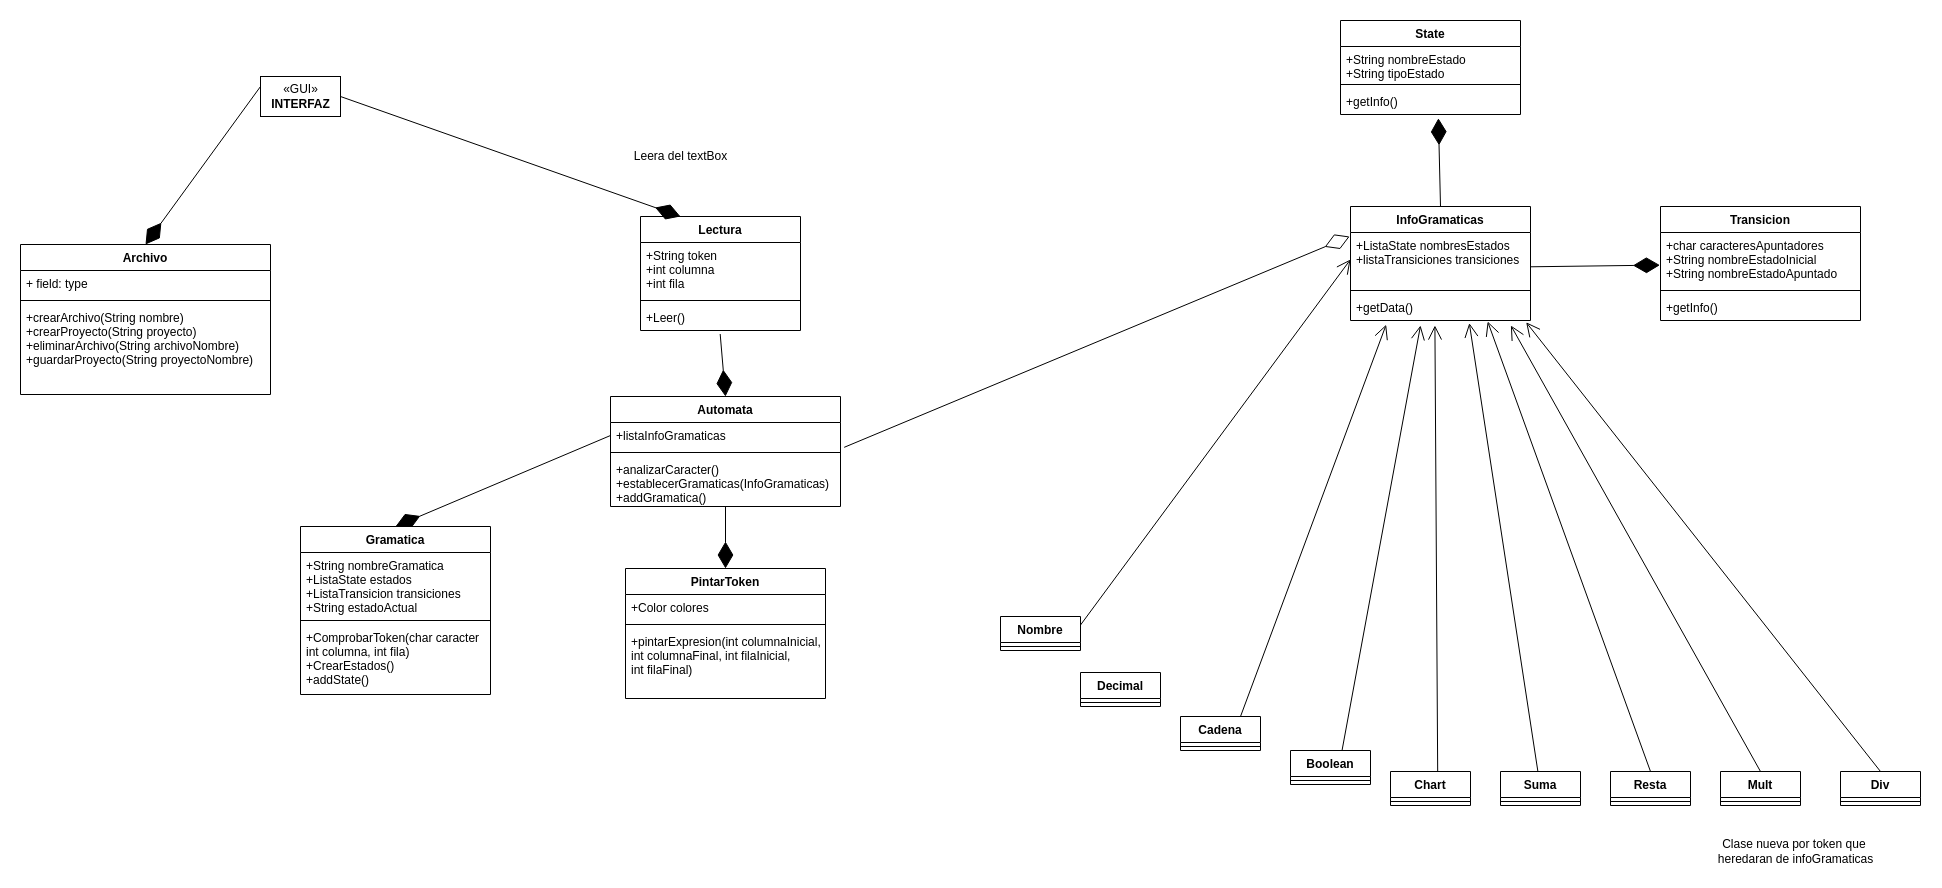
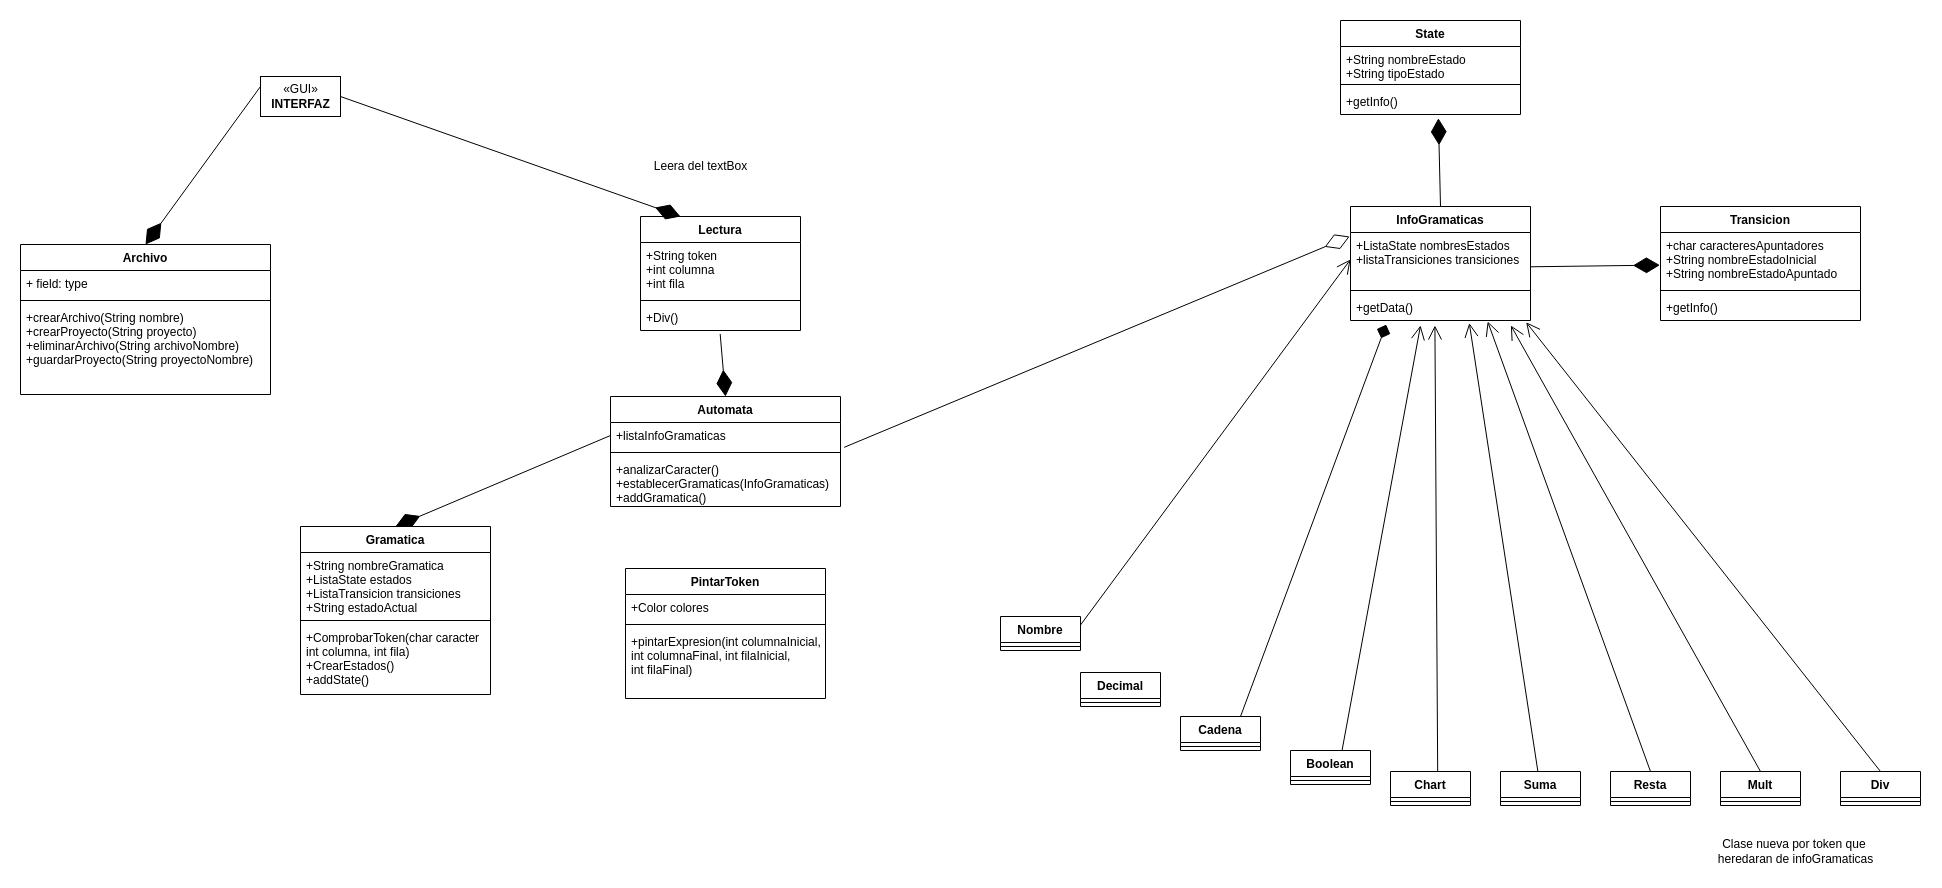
node "Leera del textBox": moved (681, 157) -> (701, 167)
node "+Leer()": label "+Leer()" -> "+Div()"
edge "Cadena" -> "+getData()": arrowhead open -> diamond
edge "Automata" -> "PintarToken": removed
